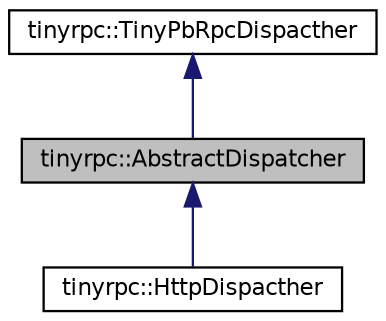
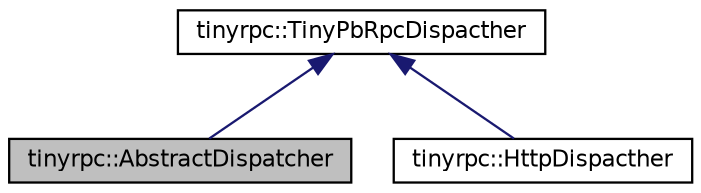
edge "tinyrpc::HttpDispacther" -> "tinyrpc::AbstractDispatcher": now "tinyrpc::HttpDispacther" -> "tinyrpc::TinyPbRpcDispacther"
